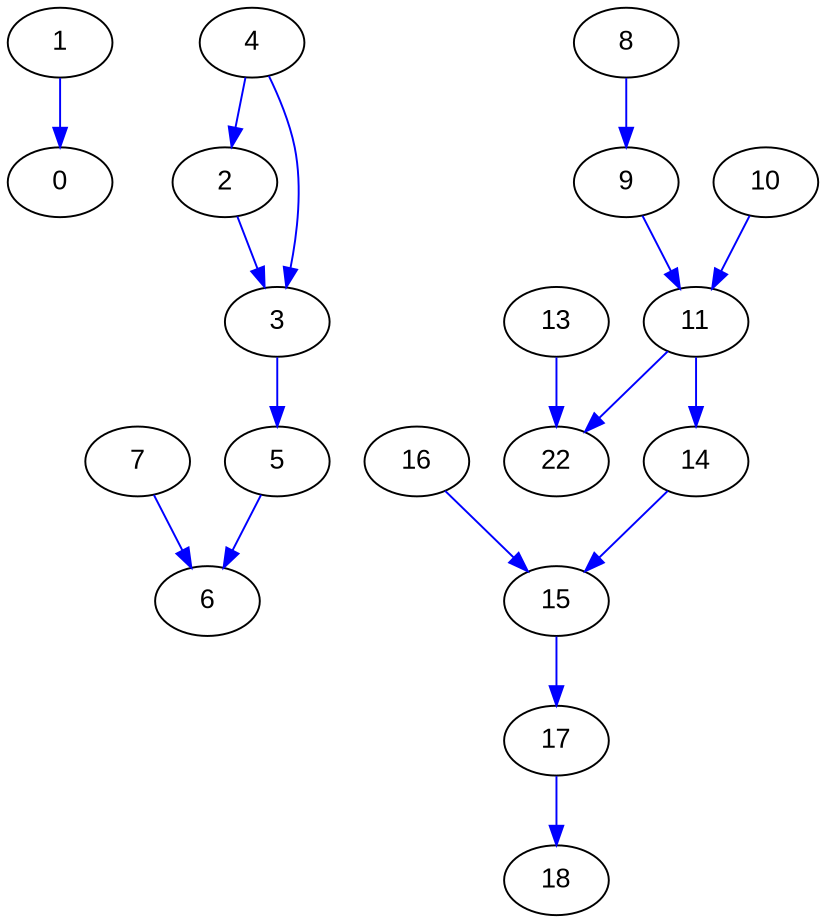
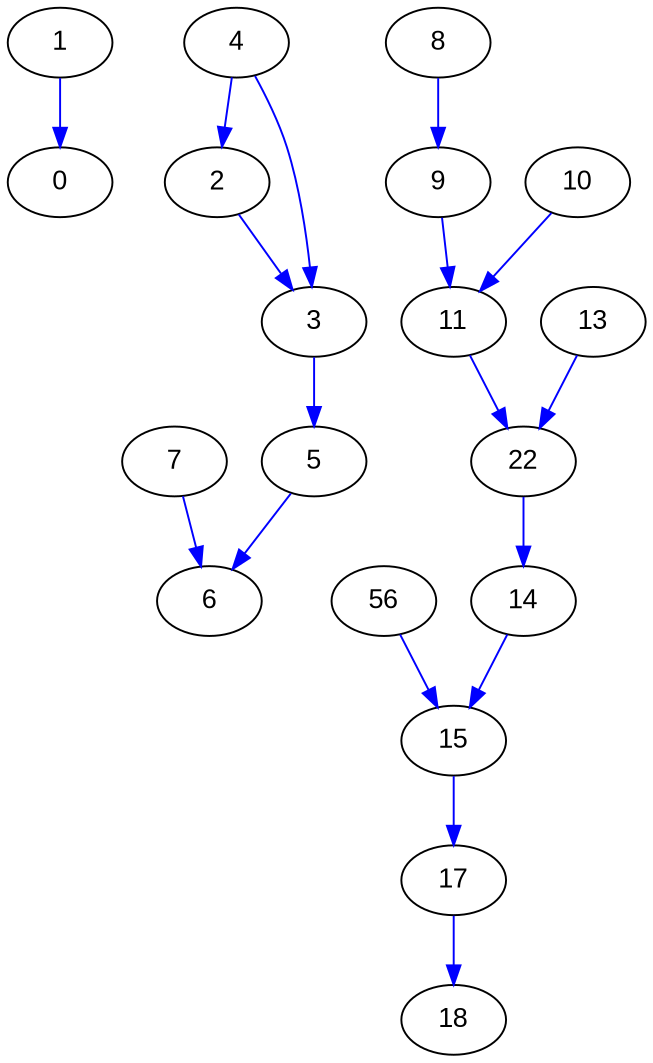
edge "11" -> "14": now "22" -> "14"
node "16": label "16" -> "56"
